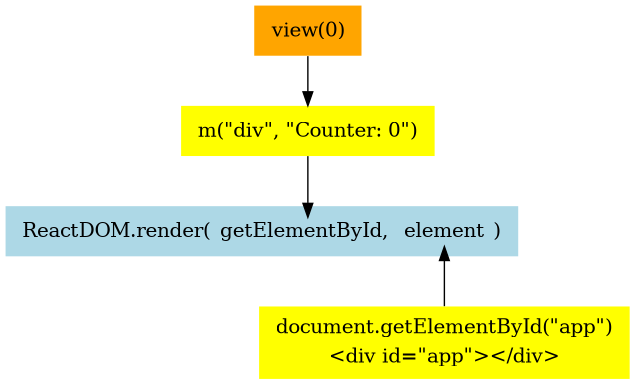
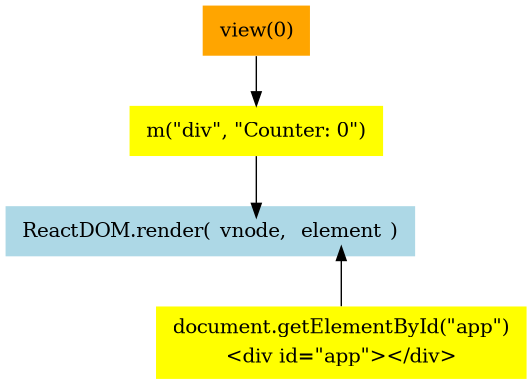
node "ReactDOM.render(": text "getElementById," -> "vnode,"
